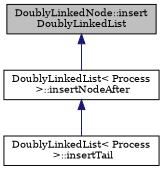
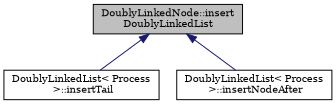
edge "DoublyLinkedList< Process >::insertTail" -> "DoublyLinkedList< Process >::insertNodeAfter": now "DoublyLinkedList< Process >::insertTail" -> "DoublyLinkedNode::insert DoublyLinkedList"
